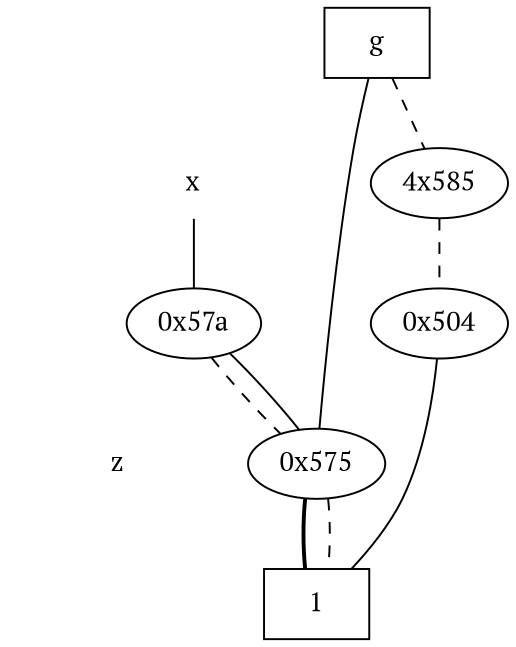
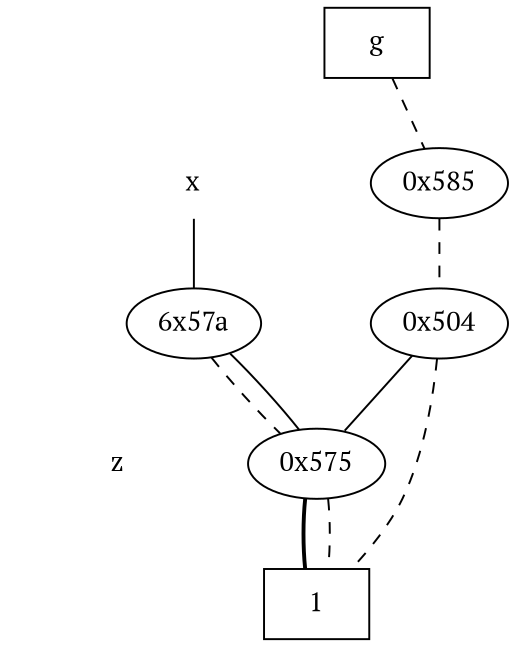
node "4x585": label "4x585" -> "0x585"
edge "g" -- "0x575": now "0x504" -- "0x575"
node "0x57a": label "0x57a" -> "6x57a"
edge "0x504" -- "1": style solid -> dashed
